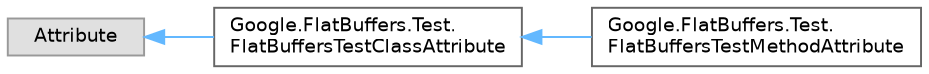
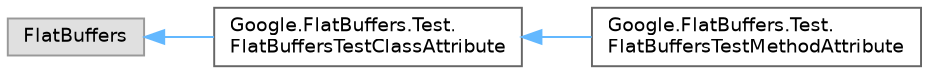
node "Attribute": label "Attribute" -> "FlatBuffers"
